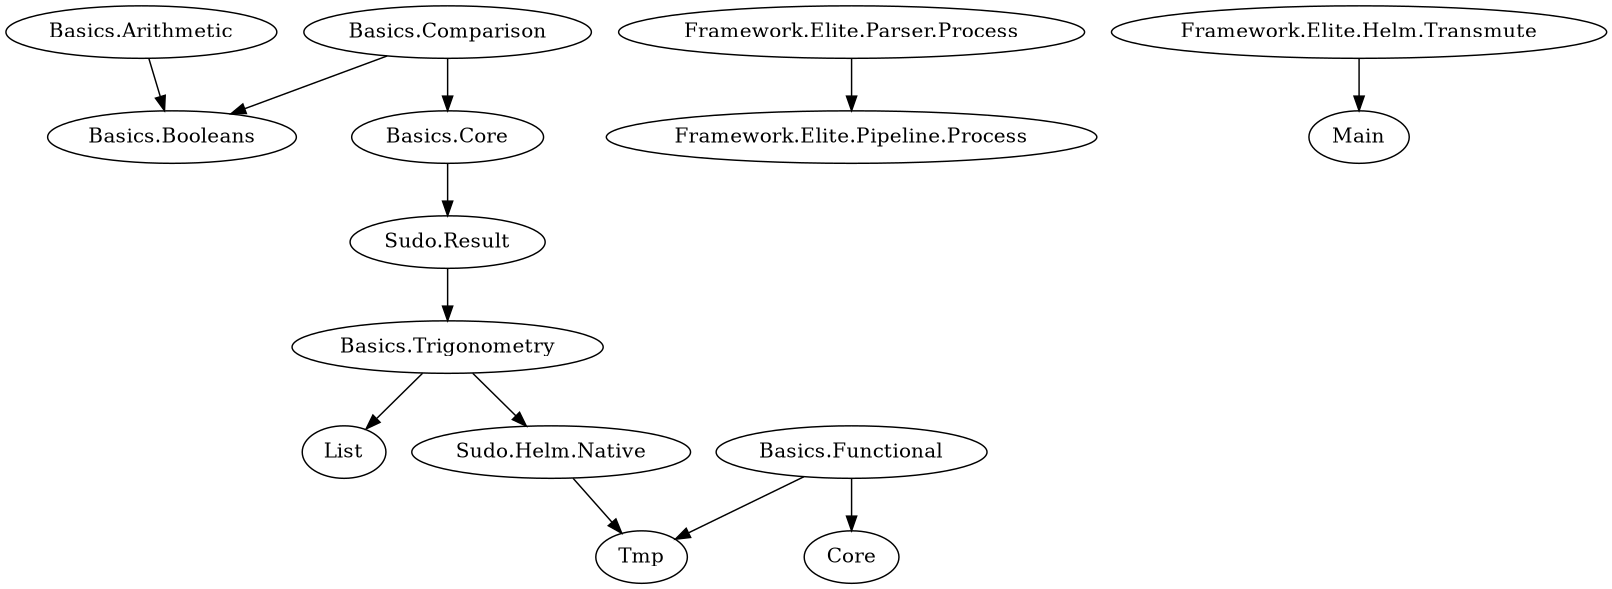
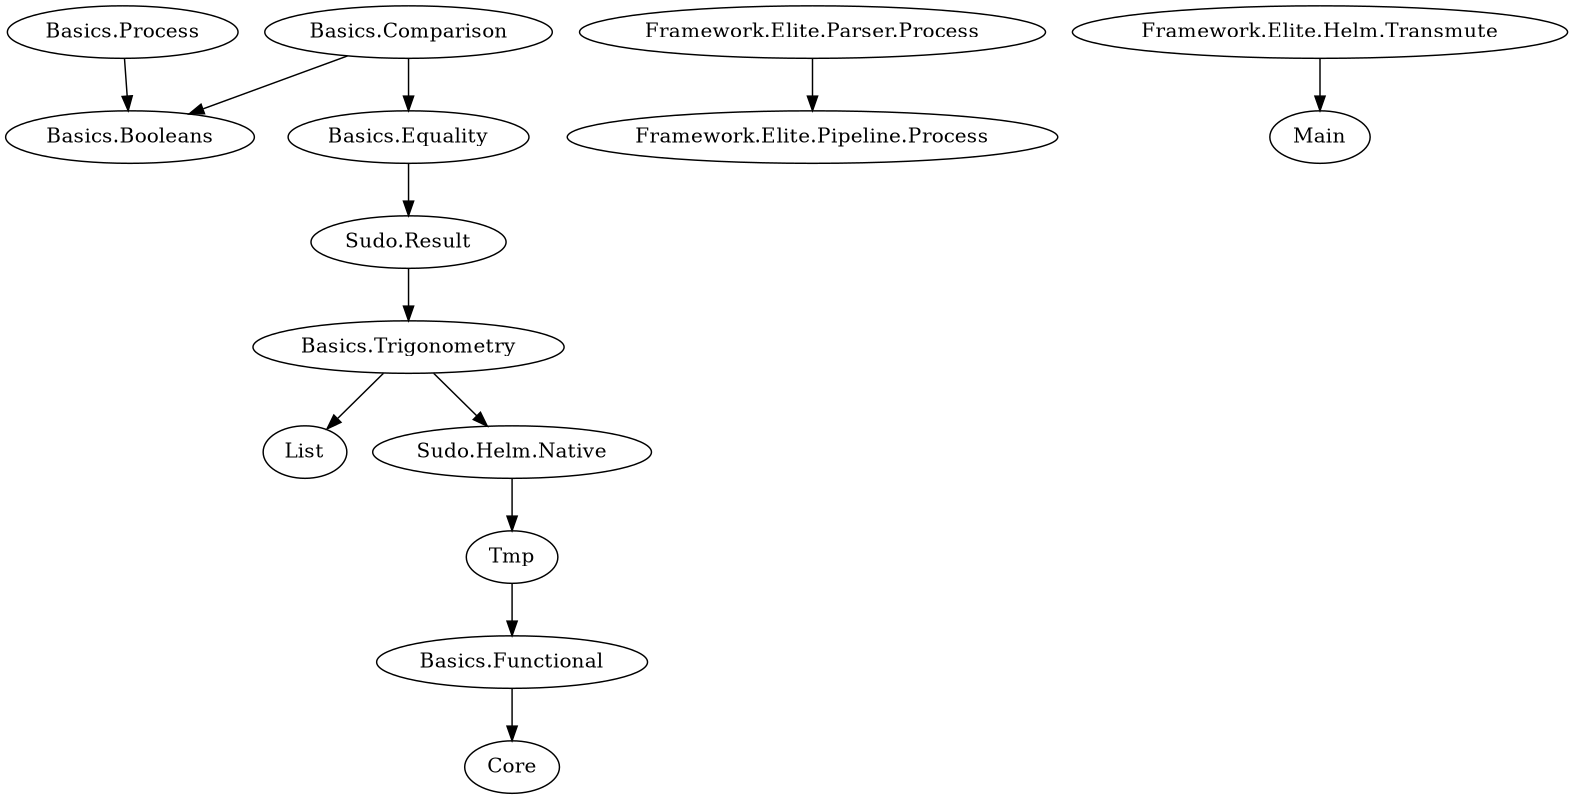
node "Basics.Arithmetic": label "Basics.Arithmetic" -> "Basics.Process"
node "Basics.Core": label "Basics.Core" -> "Basics.Equality"
edge "Basics.Functional" -> "Tmp": reversed
